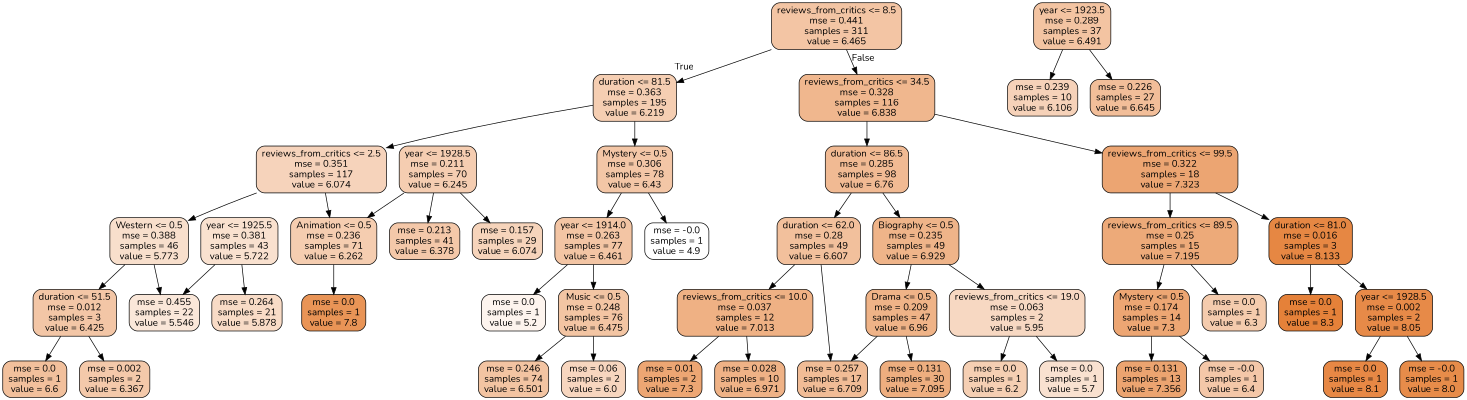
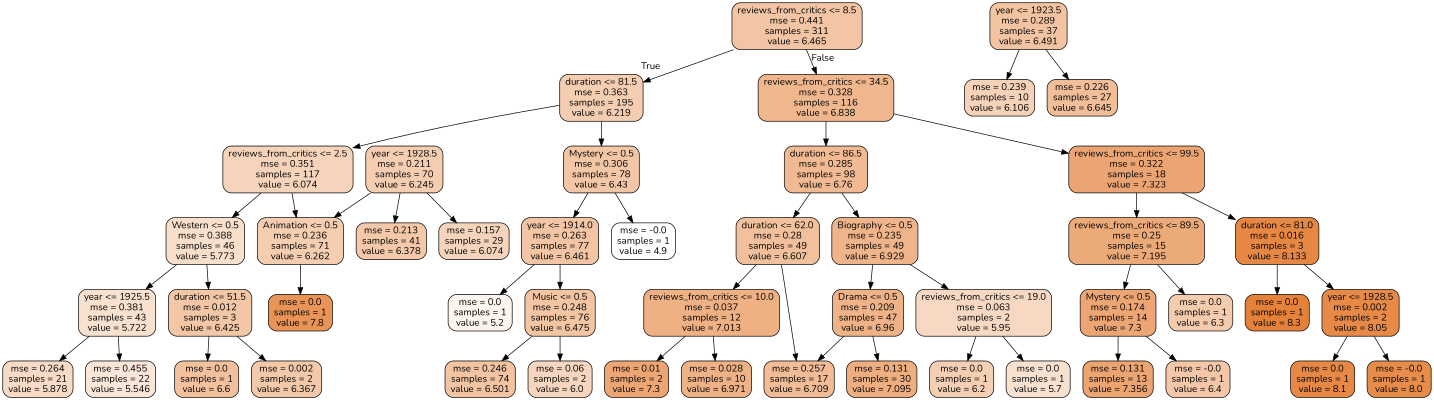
edge "Western <= 0.5 mse = 0.388 samples = 46 value = 5.773" -> "mse = 0.455 samples = 22 value = 5.546": now "Western <= 0.5 mse = 0.388 samples = 46 value = 5.773" -> "year <= 1925.5 mse = 0.381 samples = 43 value = 5.722"
